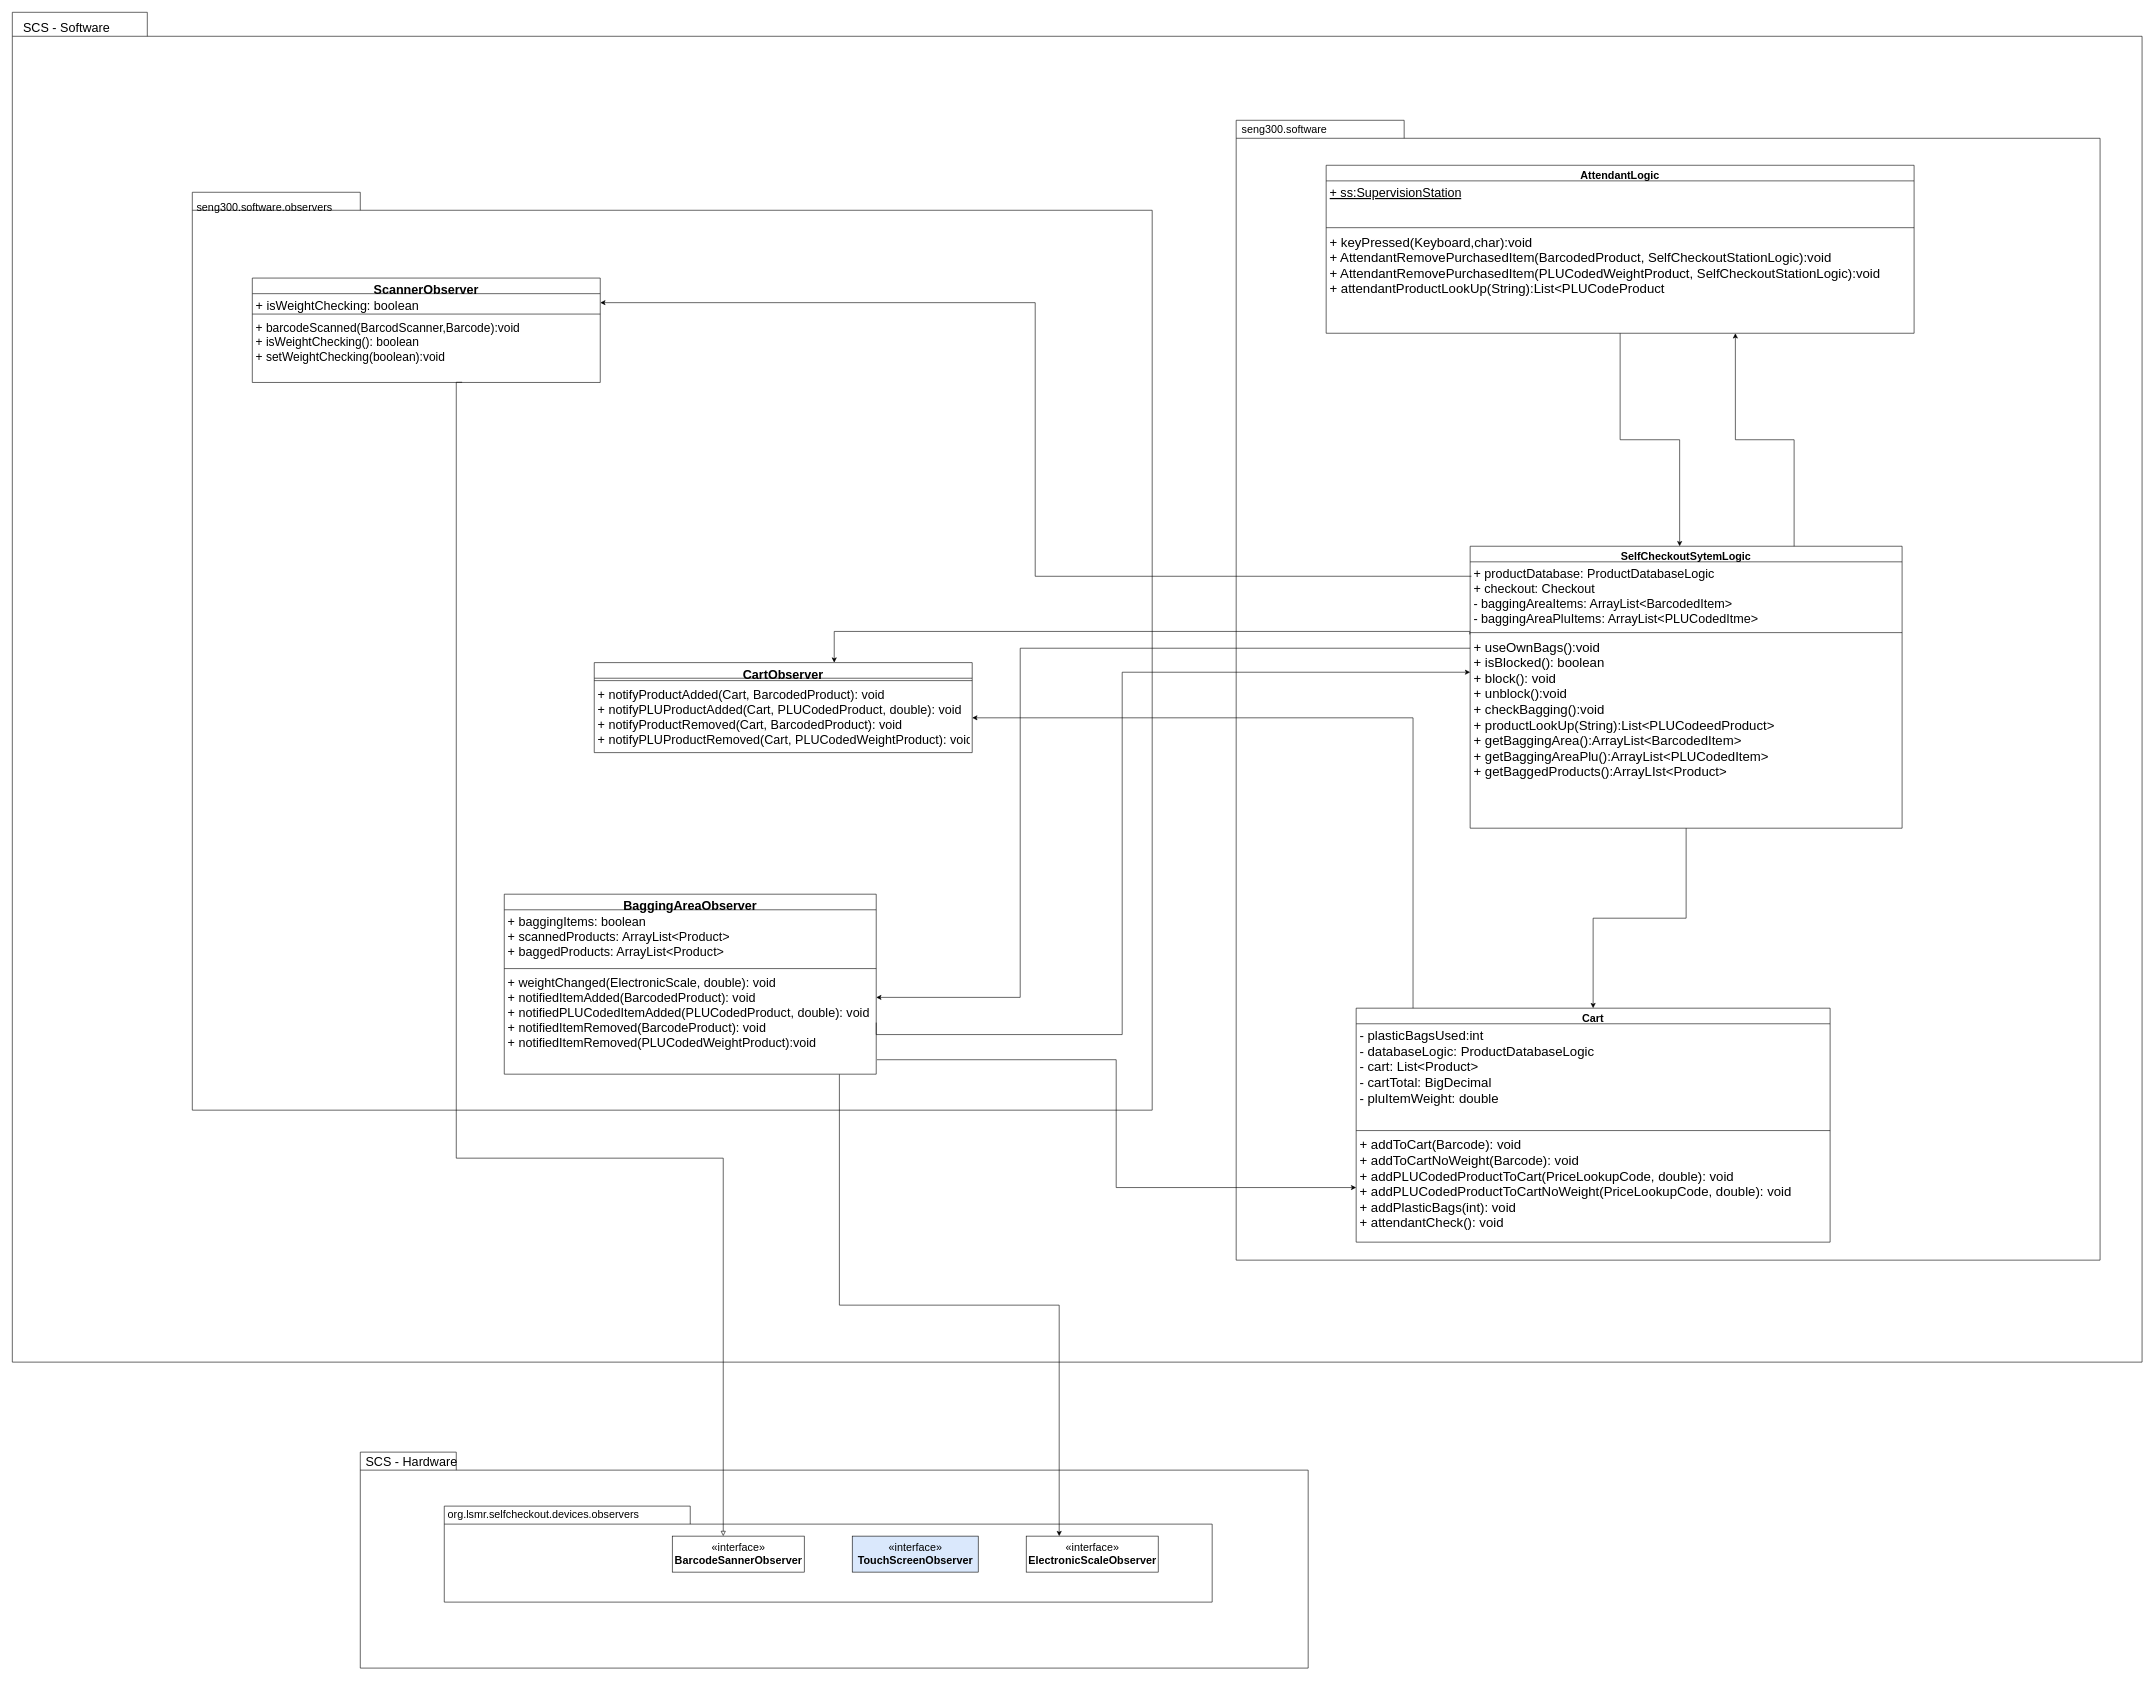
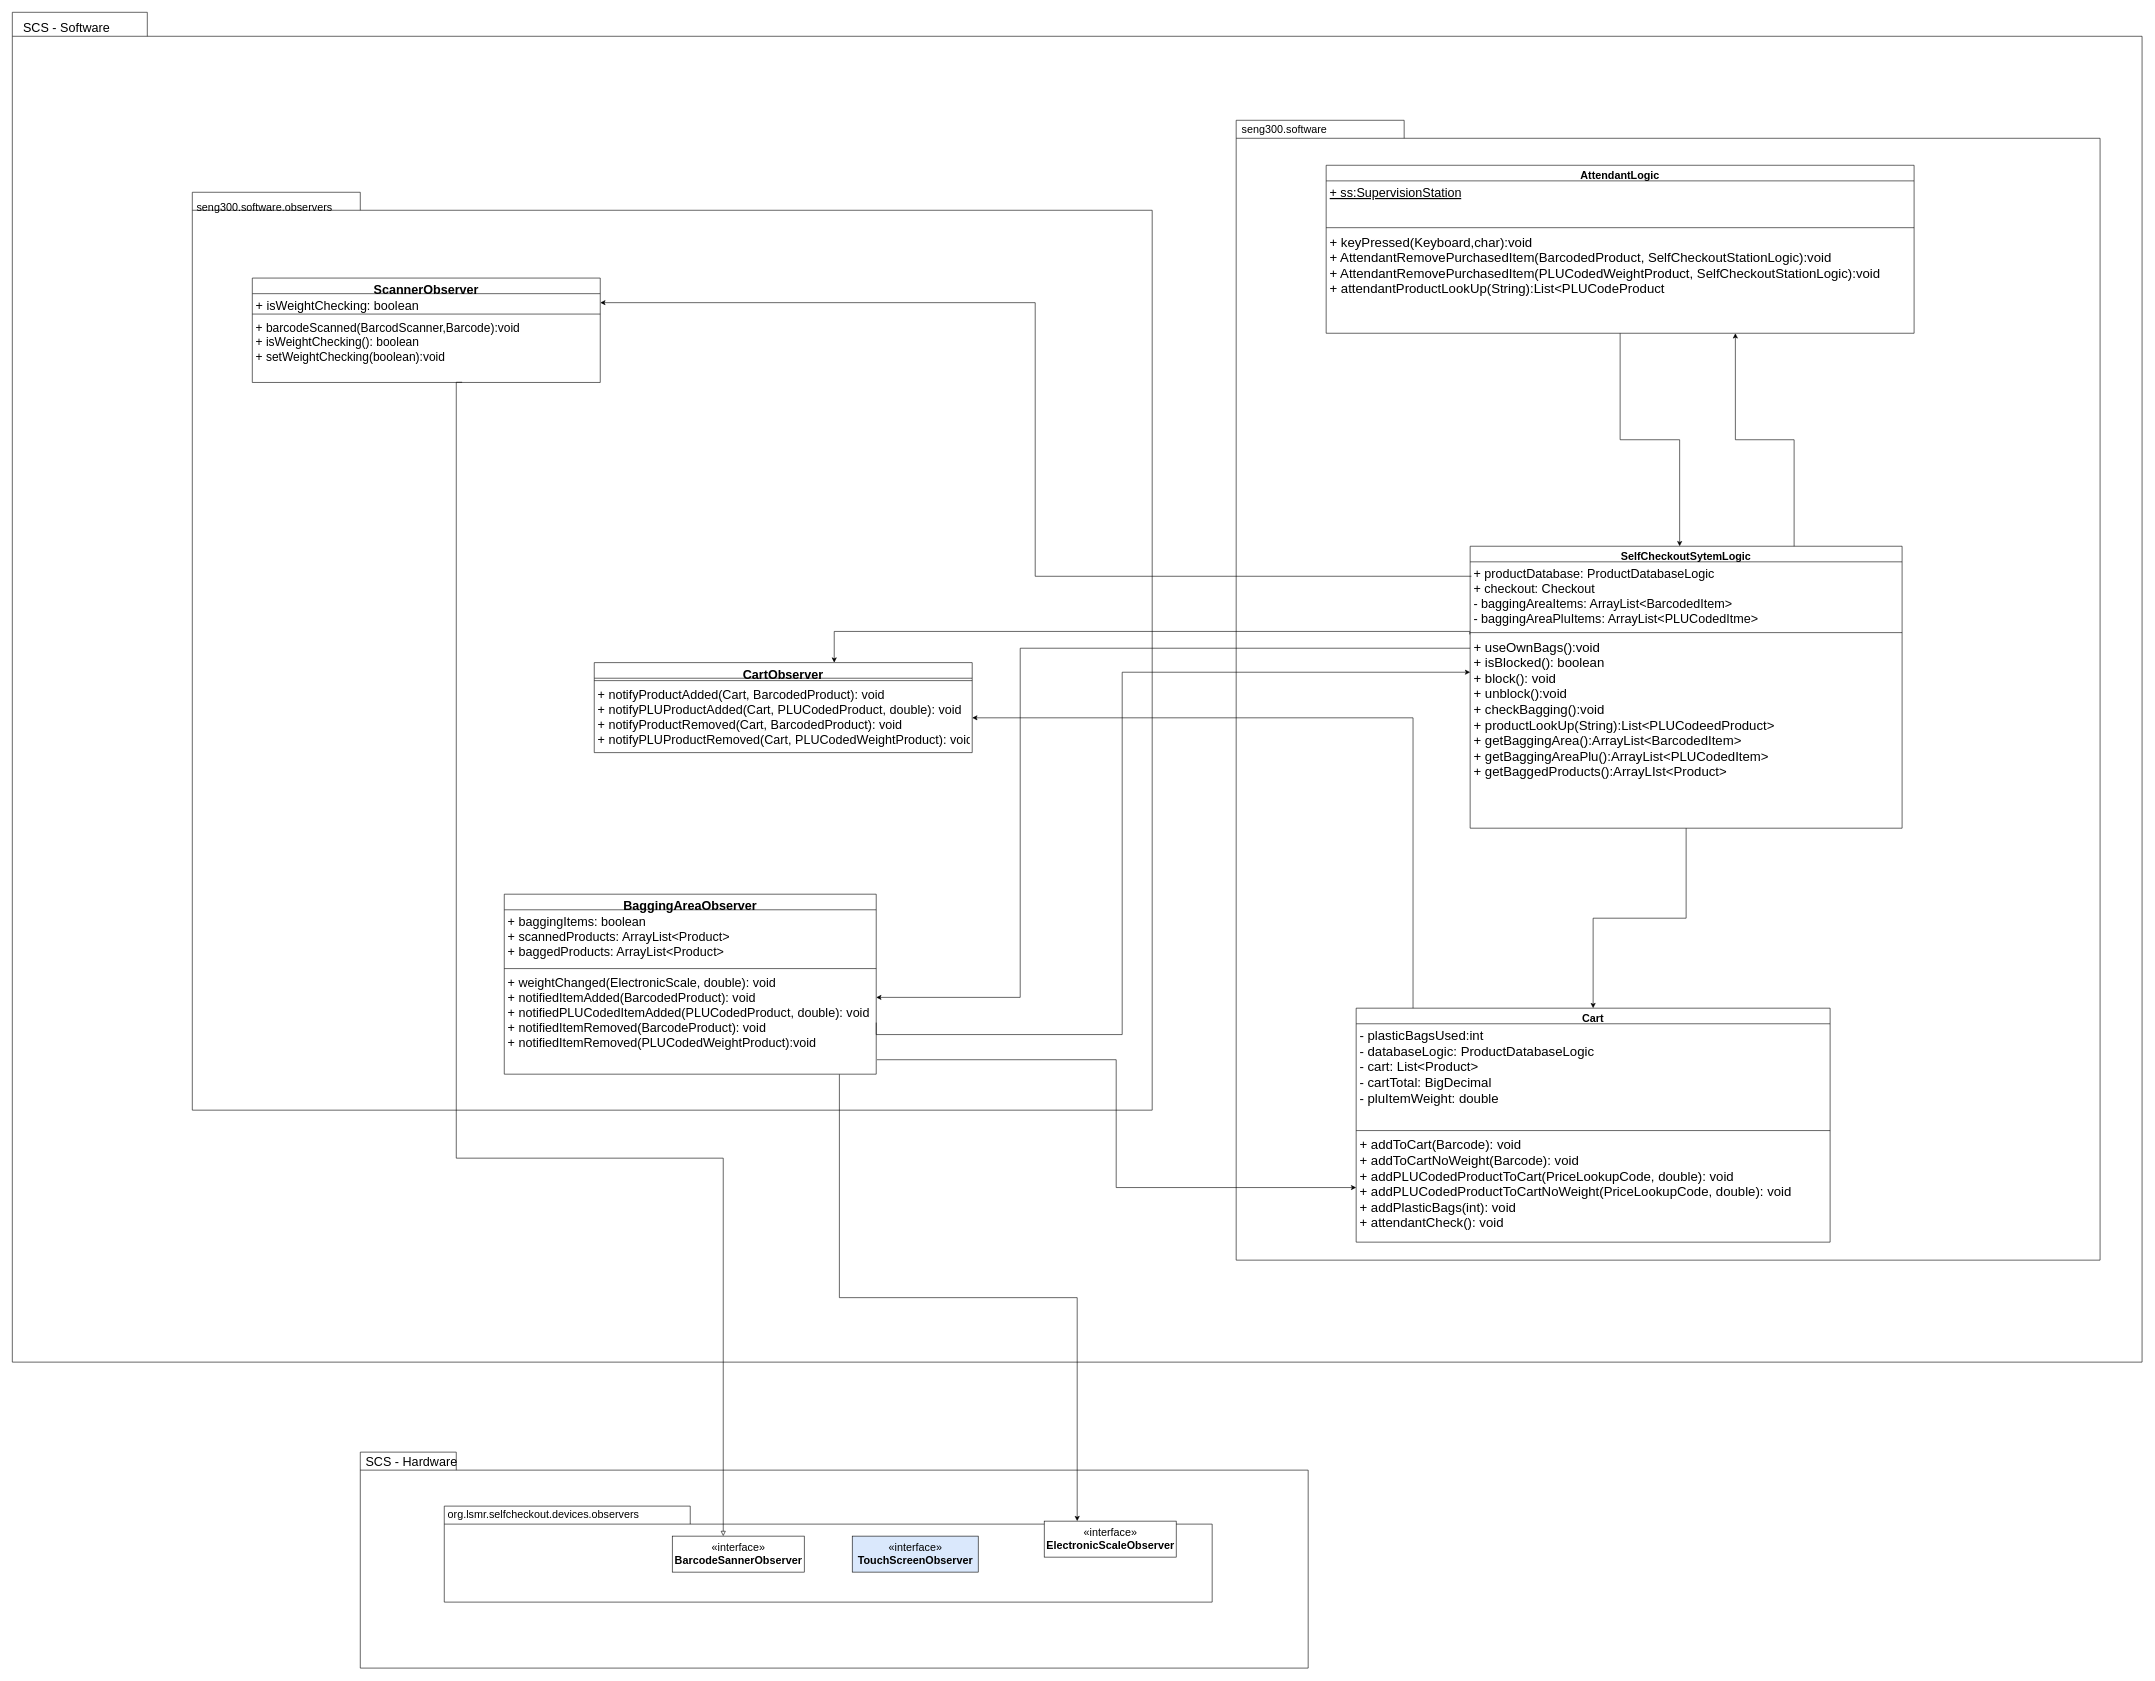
node "«interface» ElectronicScaleObserver": moved (1092, 1554) -> (1110, 1539)
